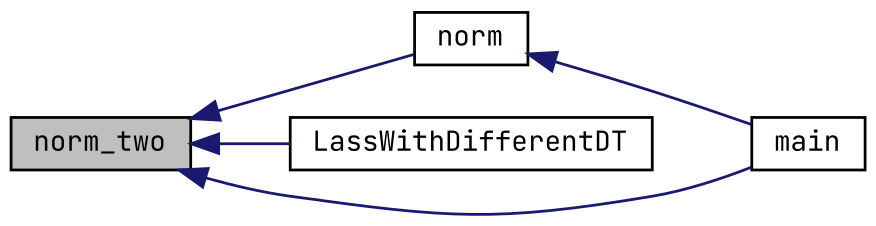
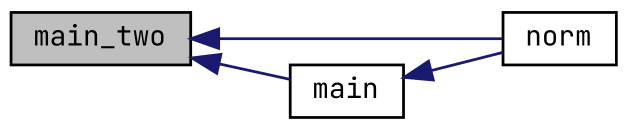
edge "main" -> "norm": reversed
node "norm_two": label "norm_two" -> "main_two"
node "LassWithDifferentDT": removed
